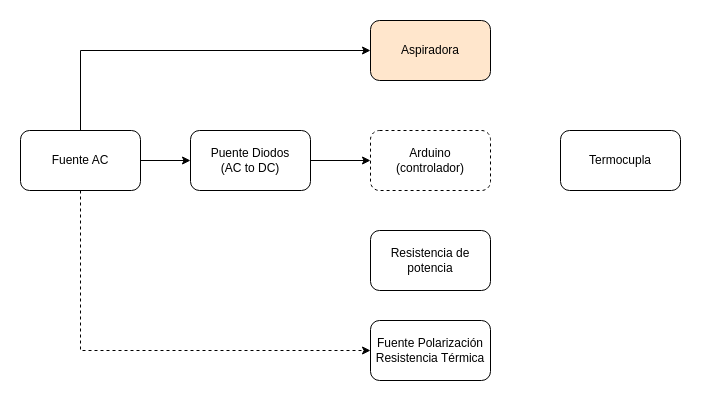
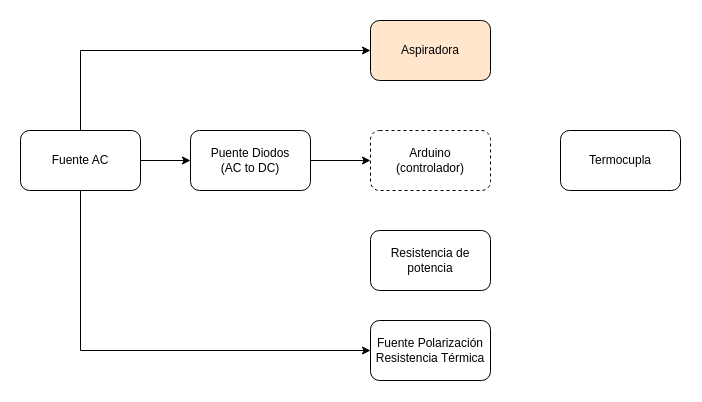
edge "Fuente AC" -> "Fuente Polarización Resistencia Térmica": style dashed -> solid
